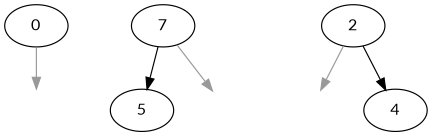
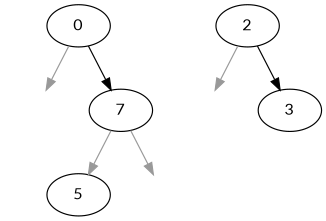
edge "7" -> "5": color black -> #999999
edge "0" -> "7": added
node "4": label "4" -> "3"
